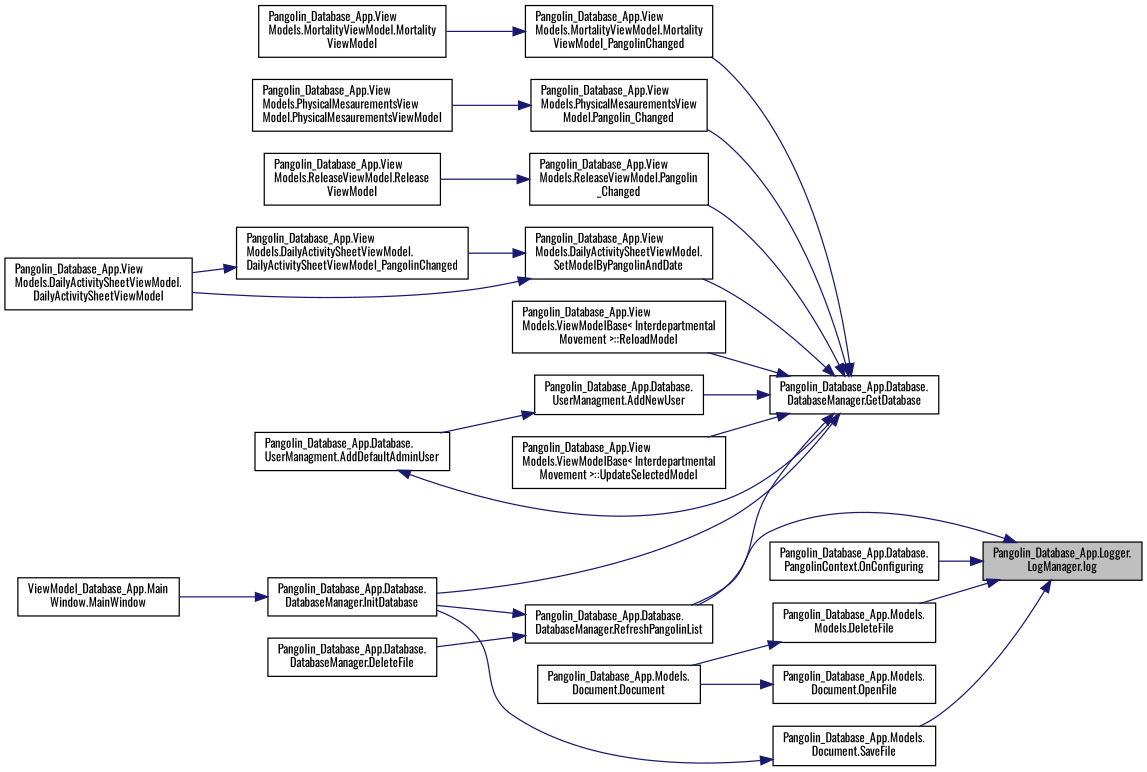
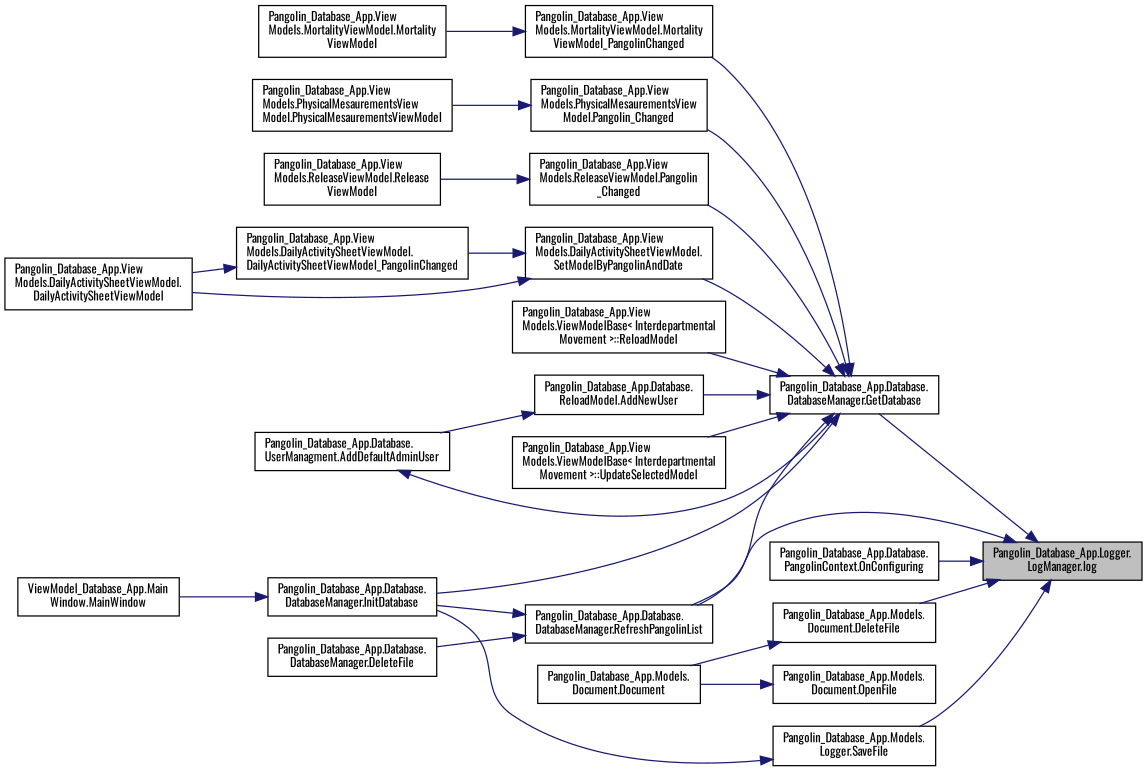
node "Pangolin_Database_App.Database. UserManagment.AddNewUser": label "Pangolin_Database_App.Database. UserManagment.AddNewUser" -> "Pangolin_Database_App.Database. ReloadModel.AddNewUser"
edge "Pangolin_Database_App.Database. DatabaseManager.GetDatabase" -> "Pangolin_Database_App.Logger. LogManager.log": added
node "Pangolin_Database_App.Models. Models.DeleteFile": label "Pangolin_Database_App.Models. Models.DeleteFile" -> "Pangolin_Database_App.Models. Document.DeleteFile"
node "Pangolin_Database_App.Models. Document.SaveFile": label "Pangolin_Database_App.Models. Document.SaveFile" -> "Pangolin_Database_App.Models. Logger.SaveFile"
